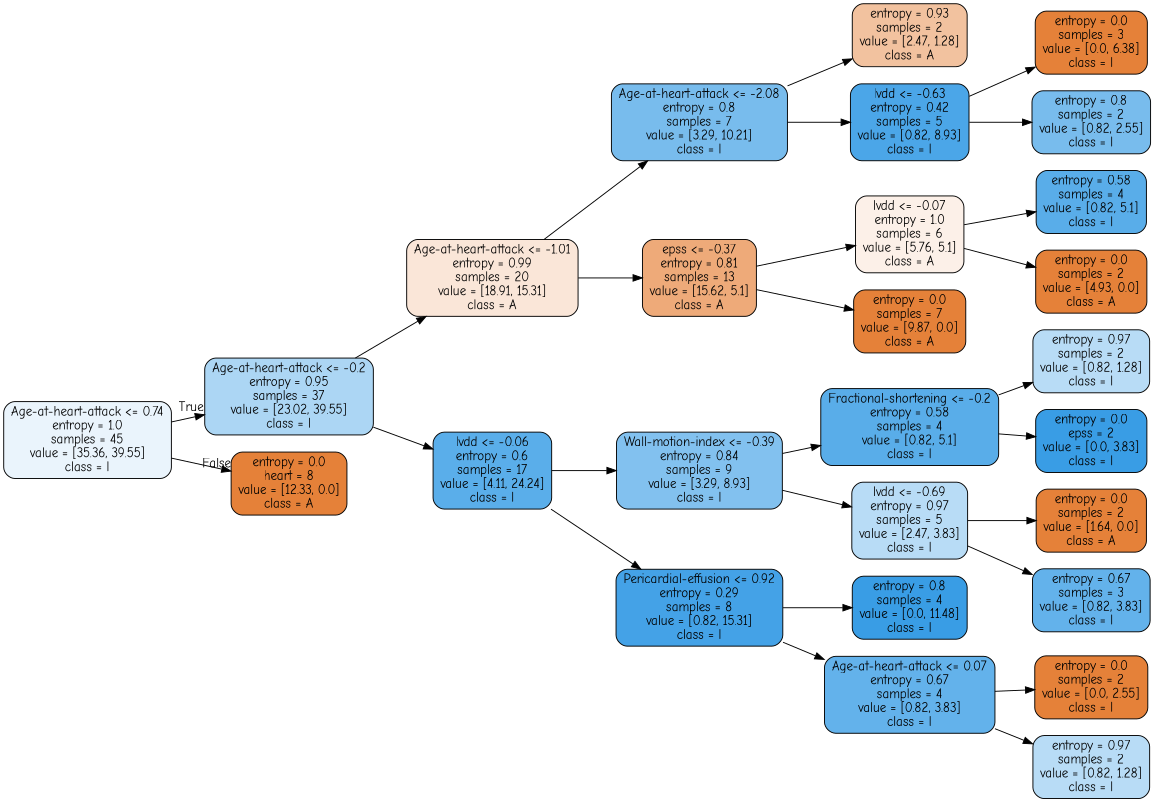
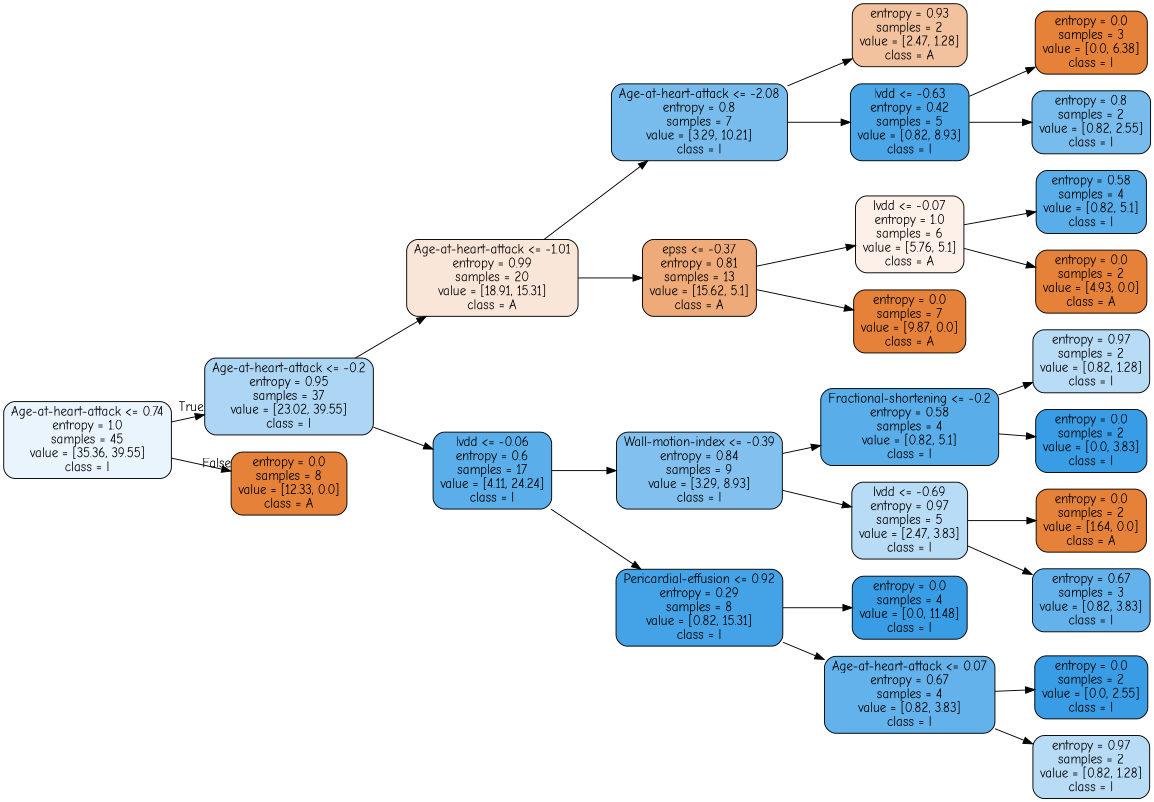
node "entropy = 0.0 epss = 2 value = [0.0, 3.83] class = l": label "entropy = 0.0 epss = 2 value = [0.0, 3.83] class = l" -> "entropy = 0.0 samples = 2 value = [0.0, 3.83] class = l"
node "entropy = 0.0 heart = 8 value = [12.33, 0.0] class = A": label "entropy = 0.0 heart = 8 value = [12.33, 0.0] class = A" -> "entropy = 0.0 samples = 8 value = [12.33, 0.0] class = A"
node "entropy = 0.8 samples = 4 value = [0.0, 11.48] class = l": label "entropy = 0.8 samples = 4 value = [0.0, 11.48] class = l" -> "entropy = 0.0 samples = 4 value = [0.0, 11.48] class = l"
node "entropy = 0.0 samples = 2 value = [0.0, 2.55] class = l": fillcolor #e58139ff -> #399de5ff
